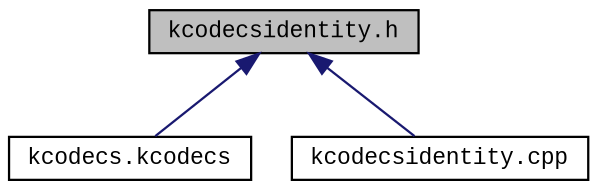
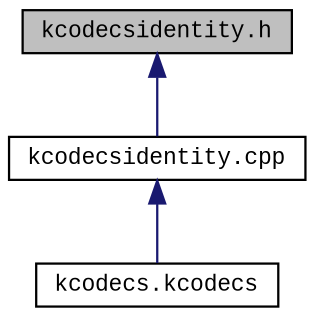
edge "kcodecs.kcodecs" -> "kcodecsidentity.h": now "kcodecs.kcodecs" -> "kcodecsidentity.cpp"
